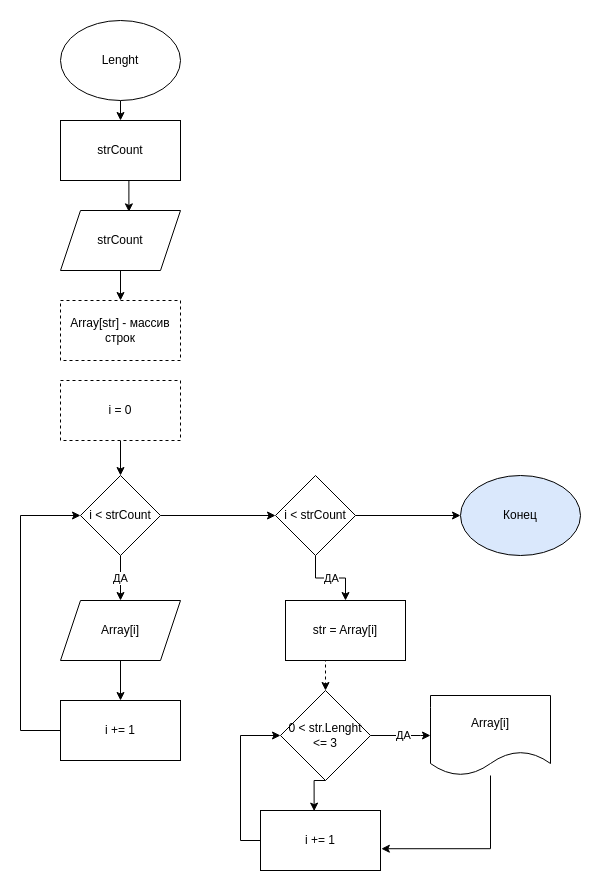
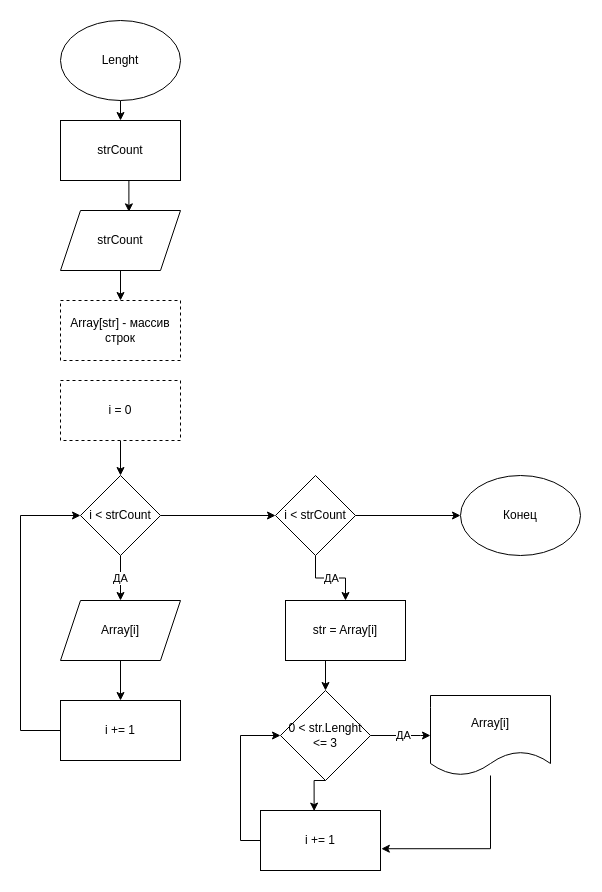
node "Конец": fillcolor #dae8fc -> #ffffff
edge "str = Array[i]" -> "0 < str.Lenght <= 3": style dashed -> solid
